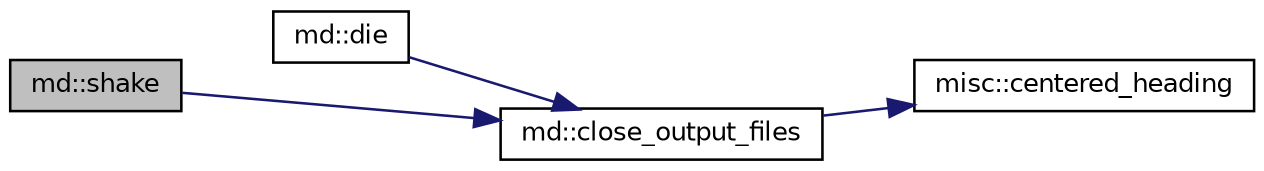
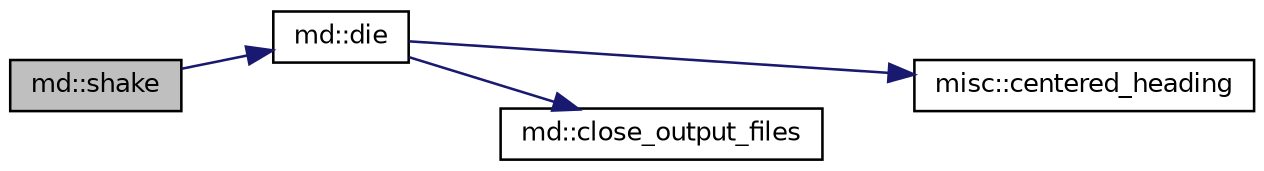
edge "md::shake" -> "md::close_output_files": now "md::shake" -> "md::die"
edge "md::close_output_files" -> "misc::centered_heading": now "md::die" -> "misc::centered_heading"
